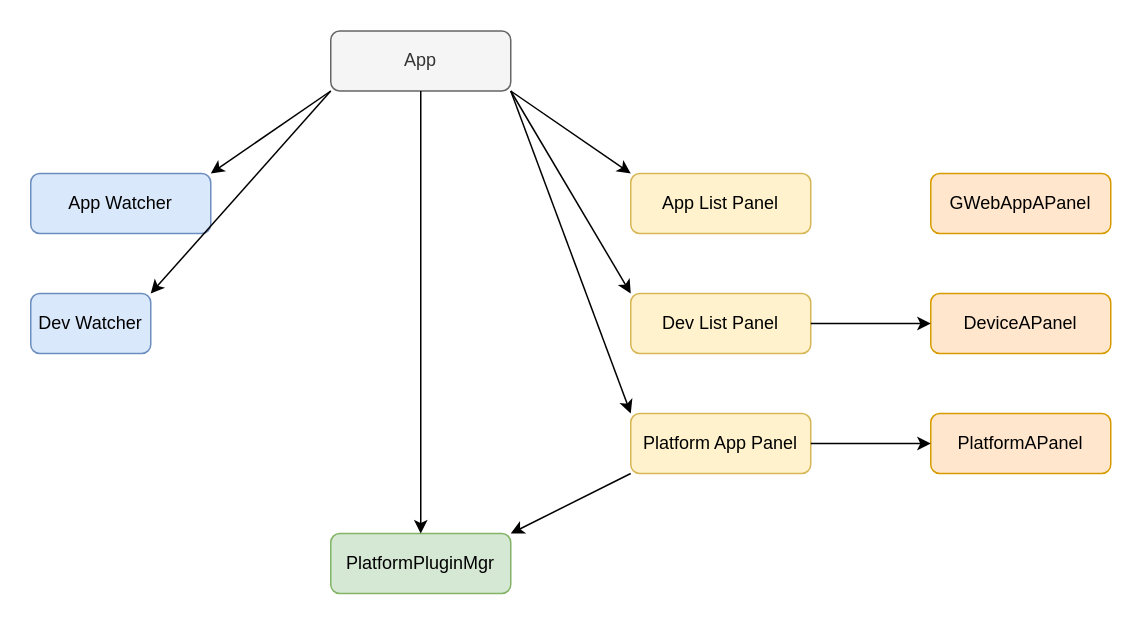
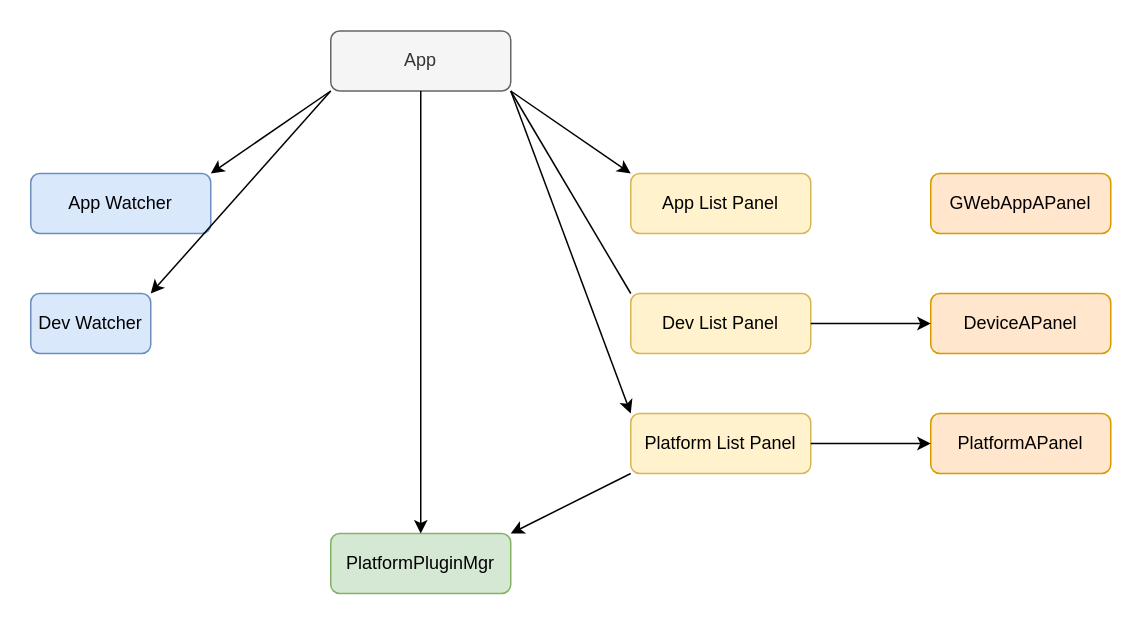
edge "App" -> "Dev List Panel": arrowhead classic -> none
node "Platform App Panel": label "Platform App Panel" -> "Platform List Panel"
